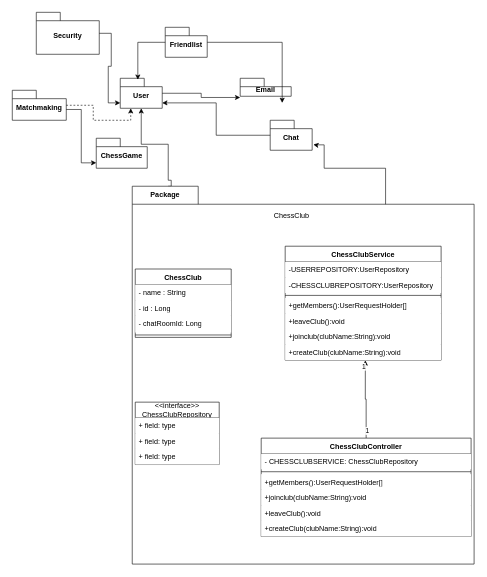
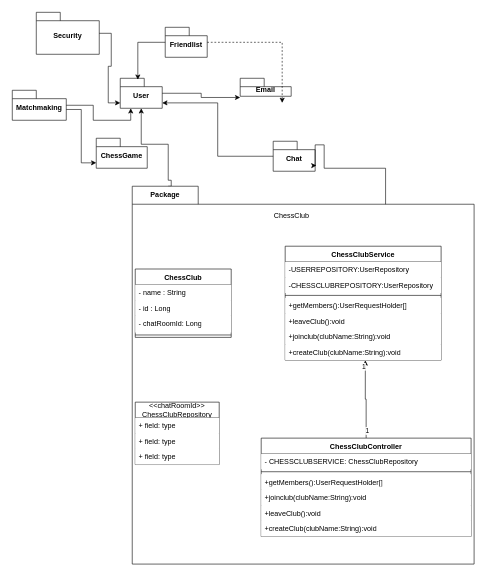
edge "Friendlist" -> "Email": style solid -> dashed
edge "Matchmaking" -> "User": style dashed -> solid
node "Chat": moved (291, 135) -> (294, 156)
node "<<interface>> ChessClubRepository": label "<<interface>> ChessClubRepository" -> "<<chatRoomId>> ChessClubRepository"
